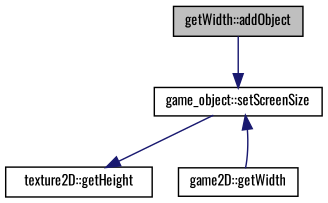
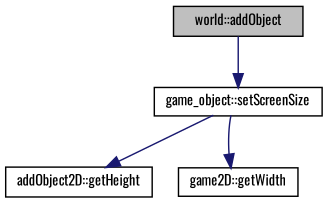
node "getWidth::addObject": label "getWidth::addObject" -> "world::addObject"
edge "game2D::getWidth" -> "game_object::setScreenSize": reversed
node "texture2D::getHeight": label "texture2D::getHeight" -> "addObject2D::getHeight"
